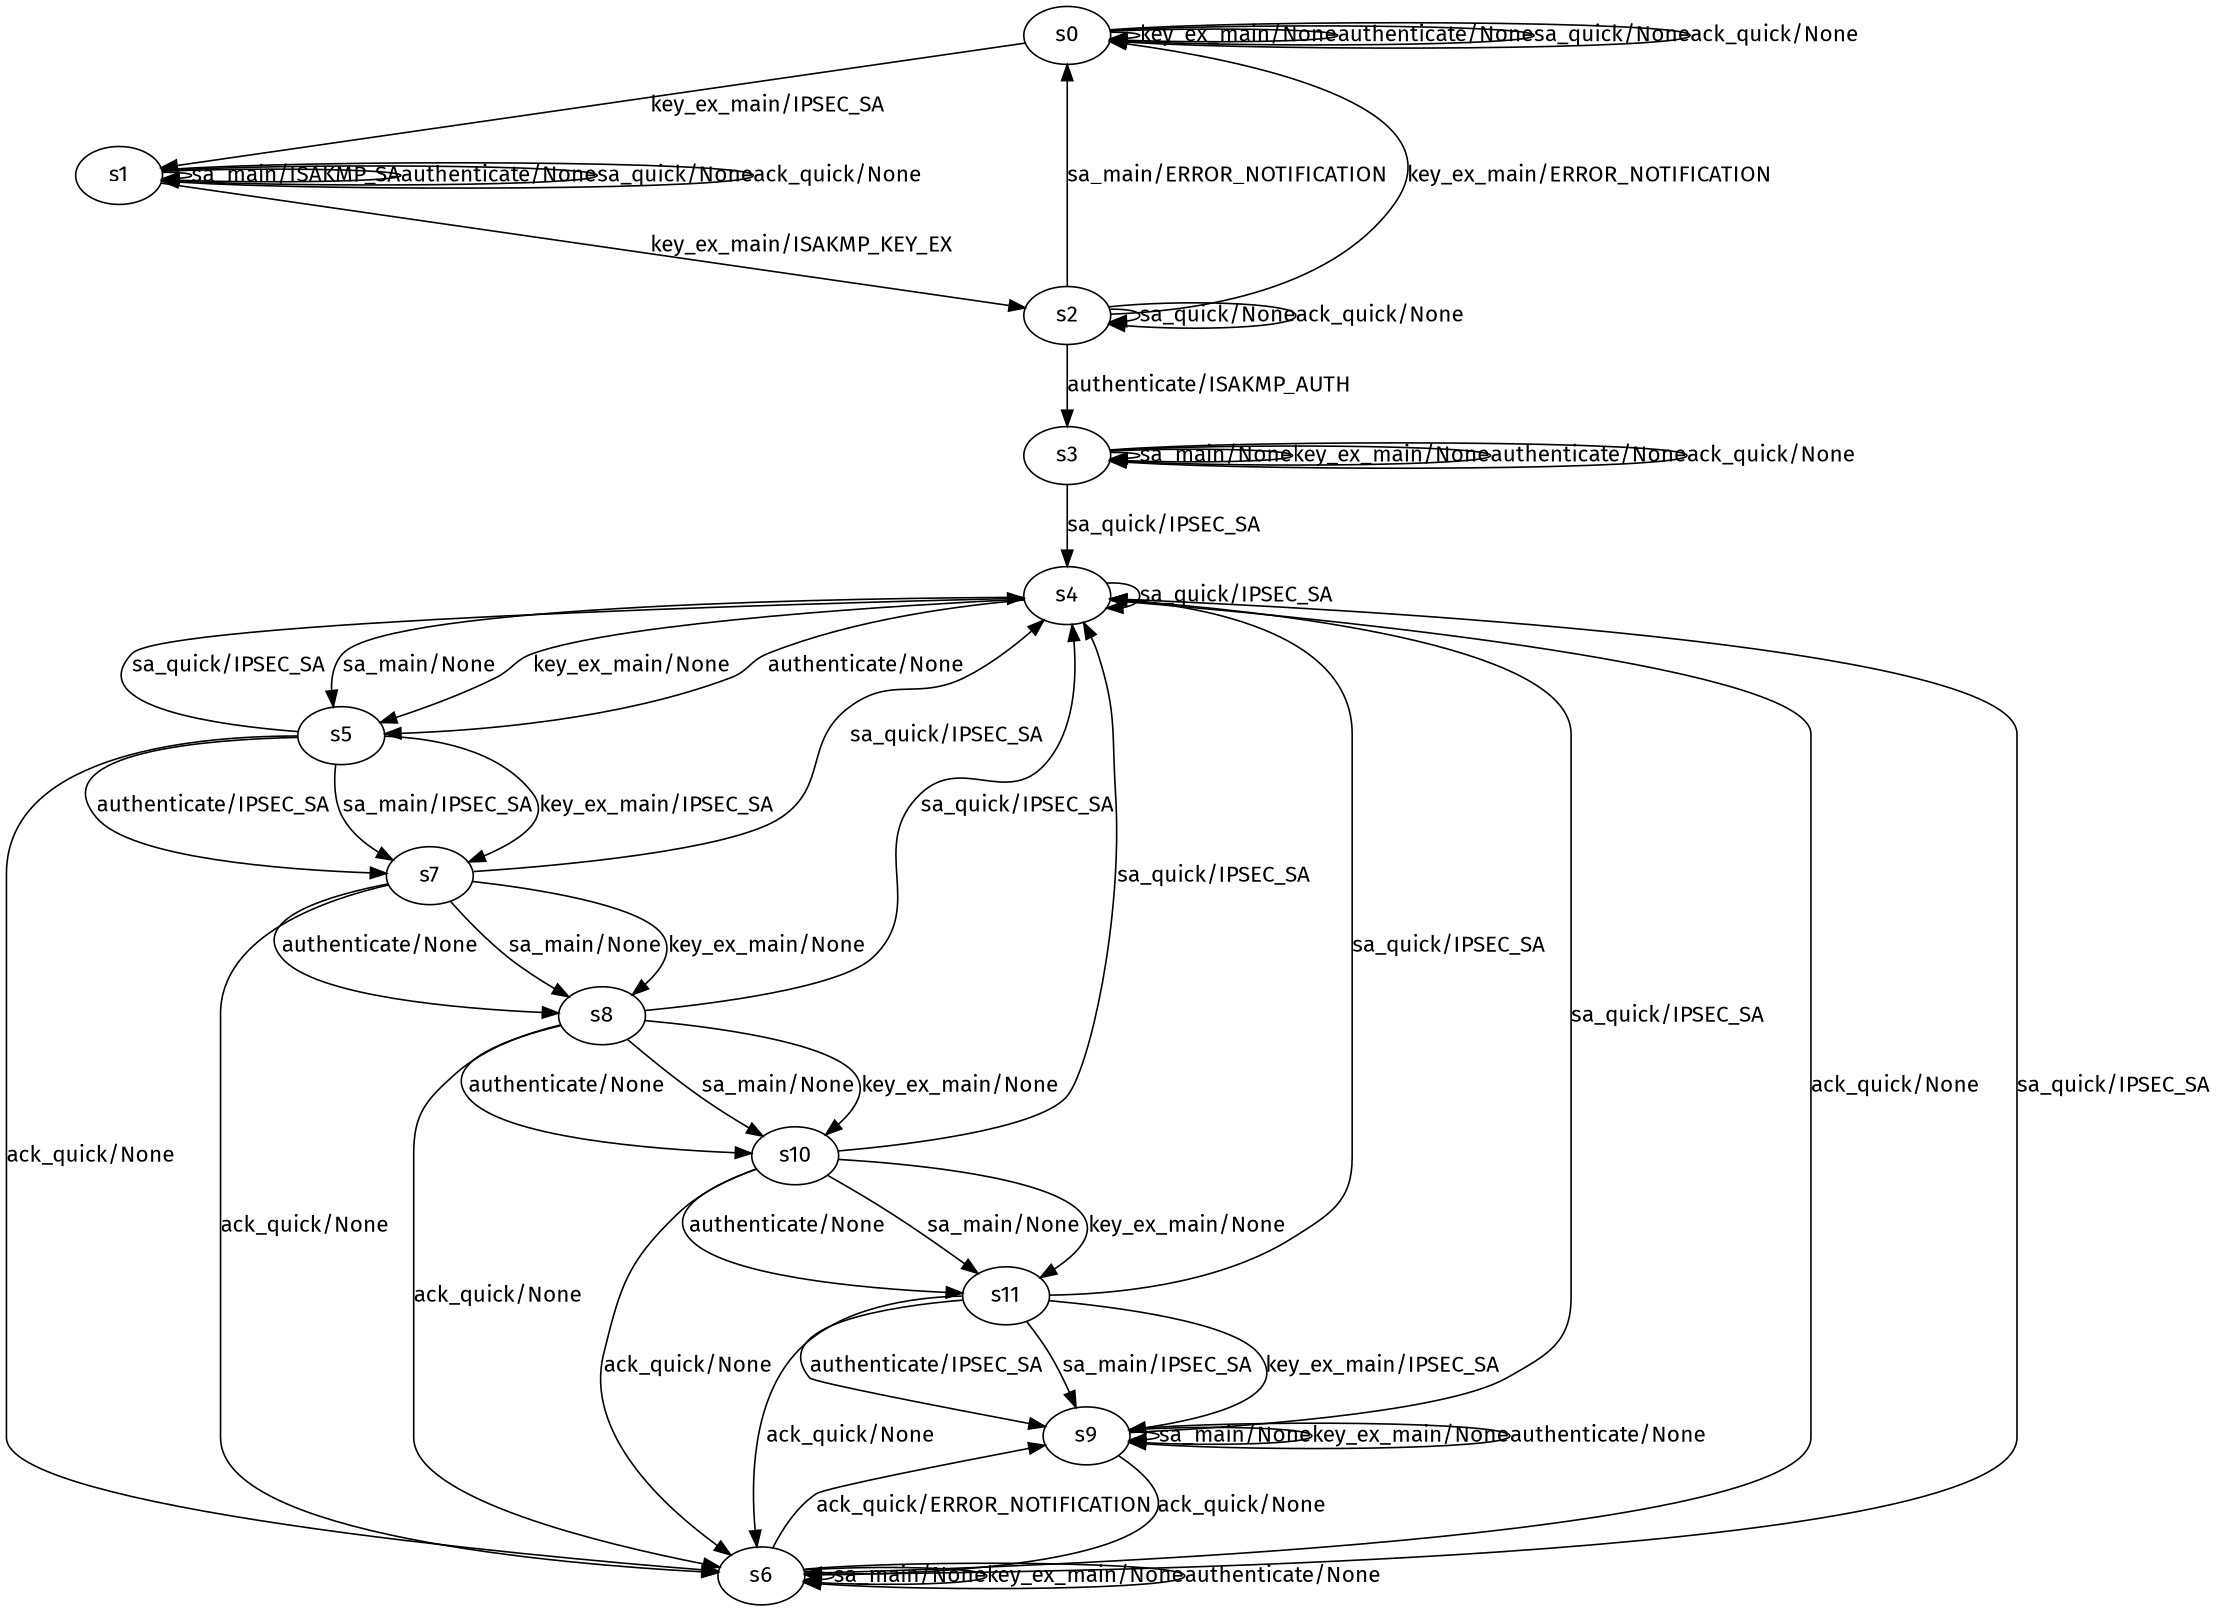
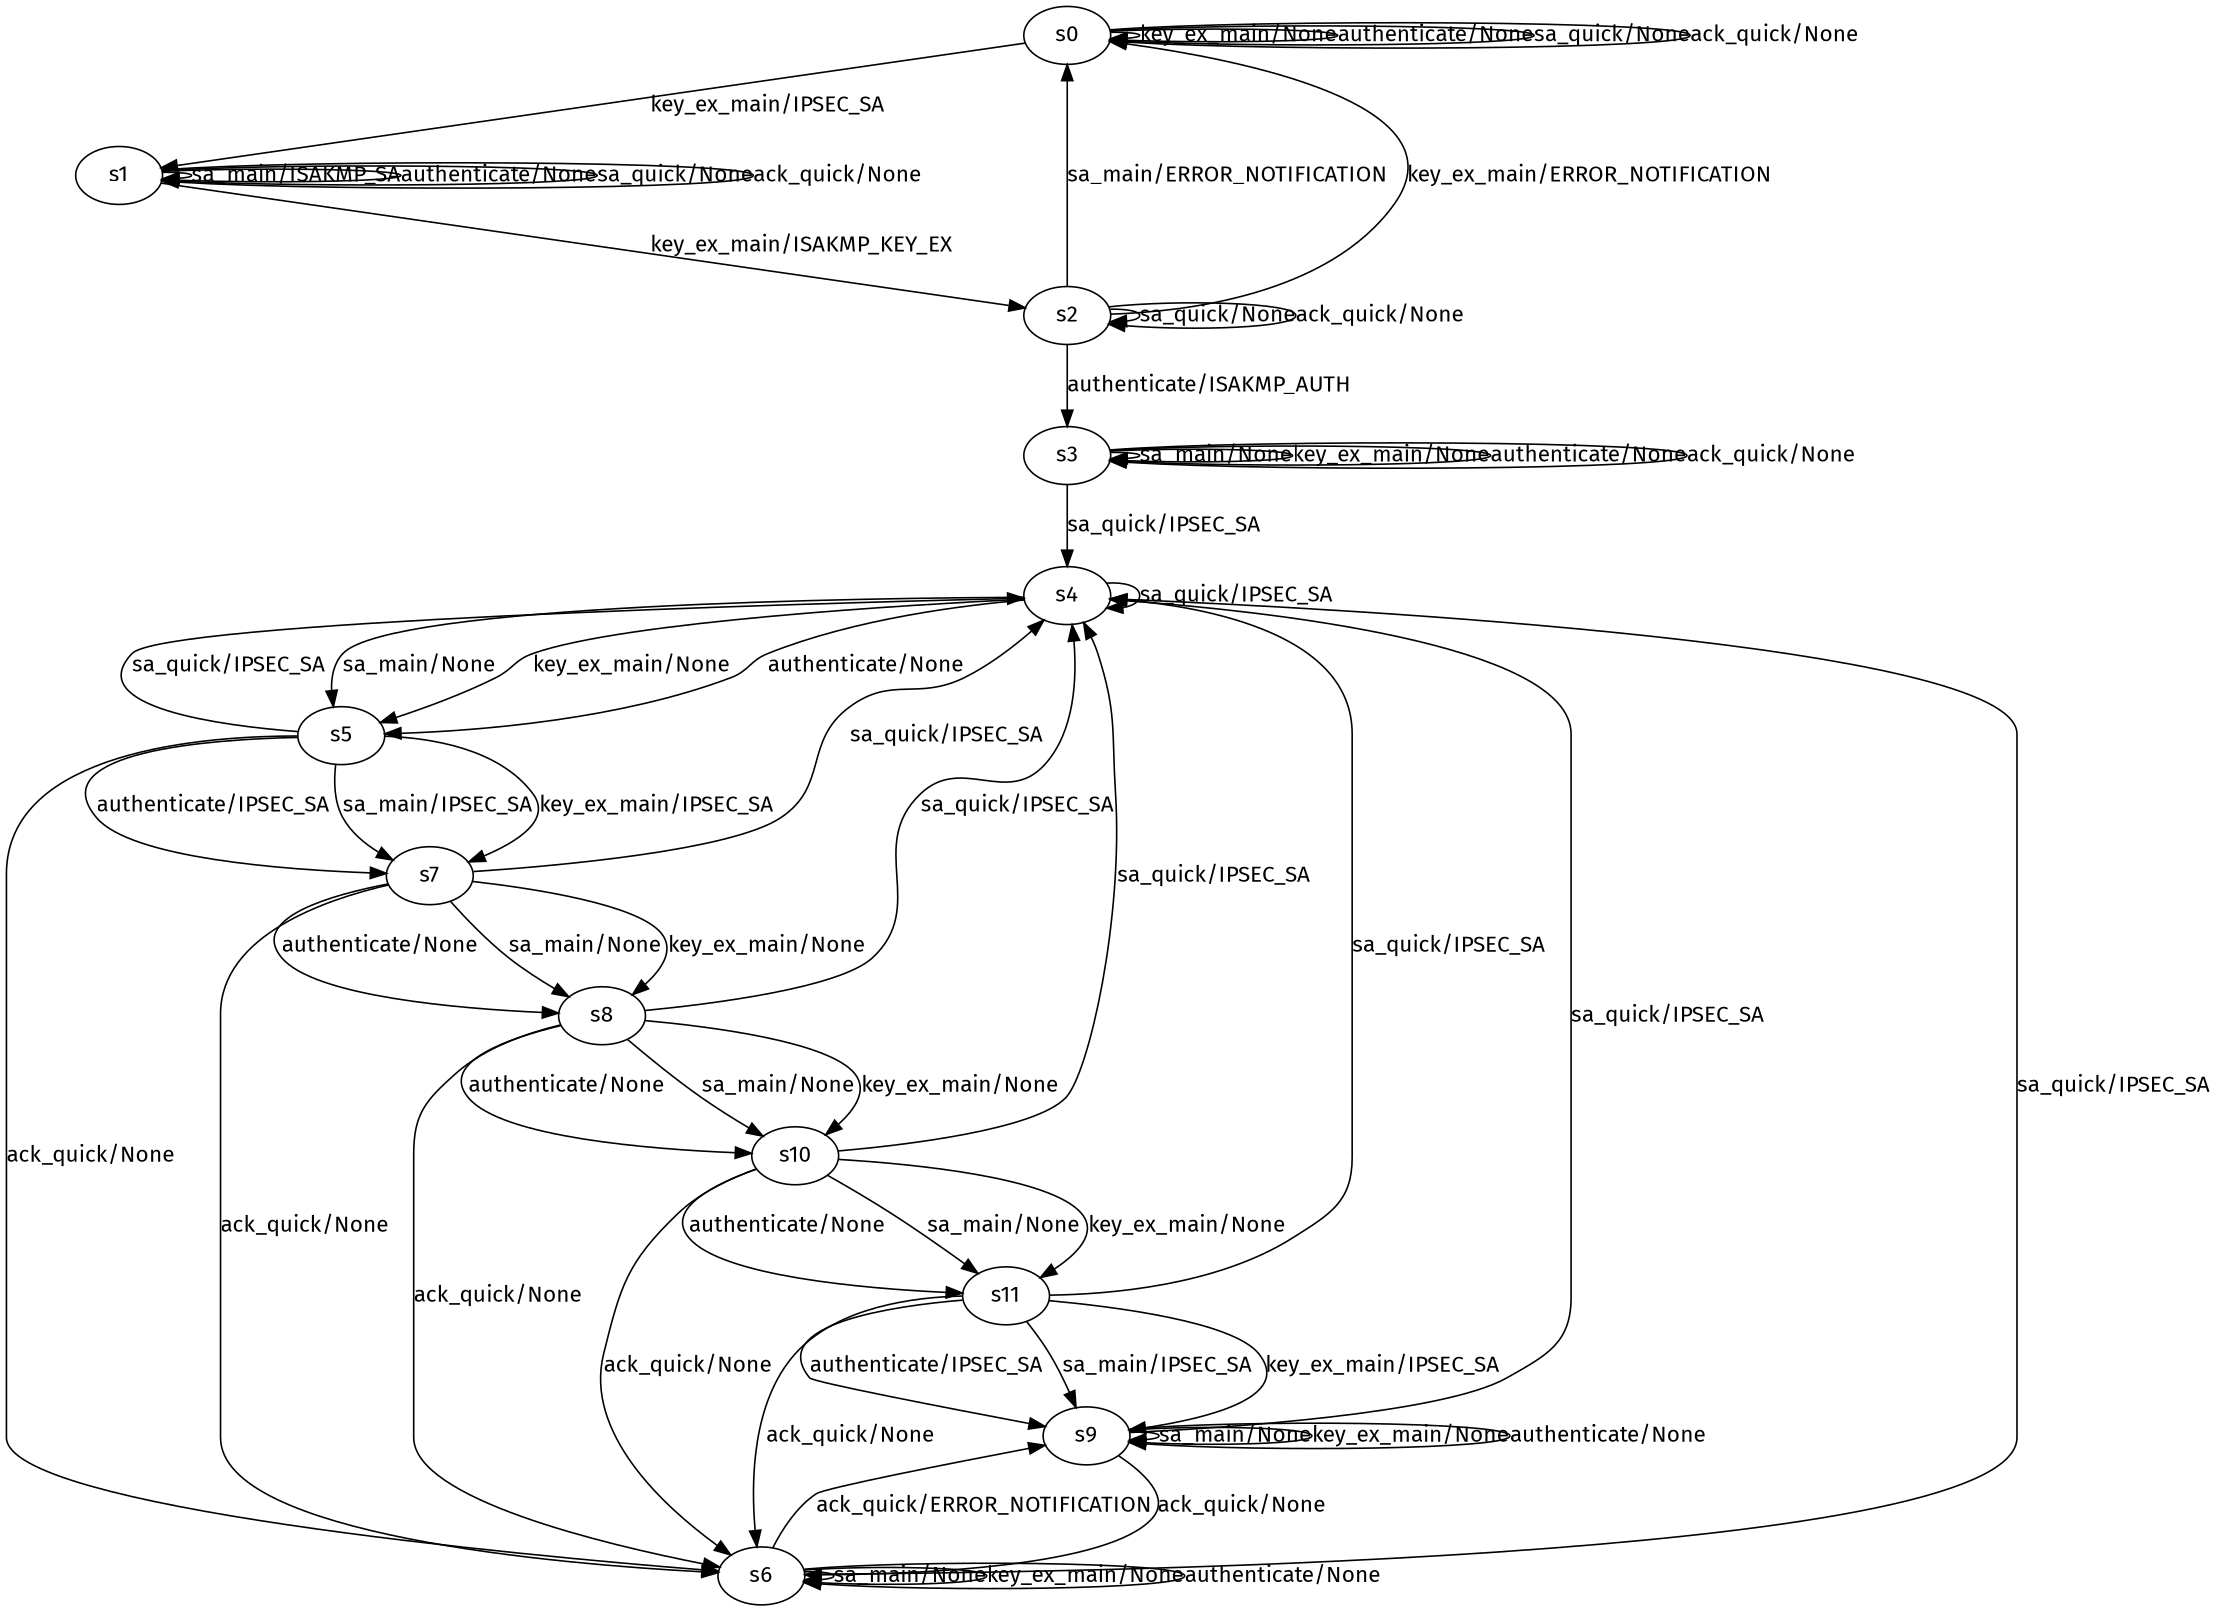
edge "s4" -> "s6": removed, label "ack_quick/None"
